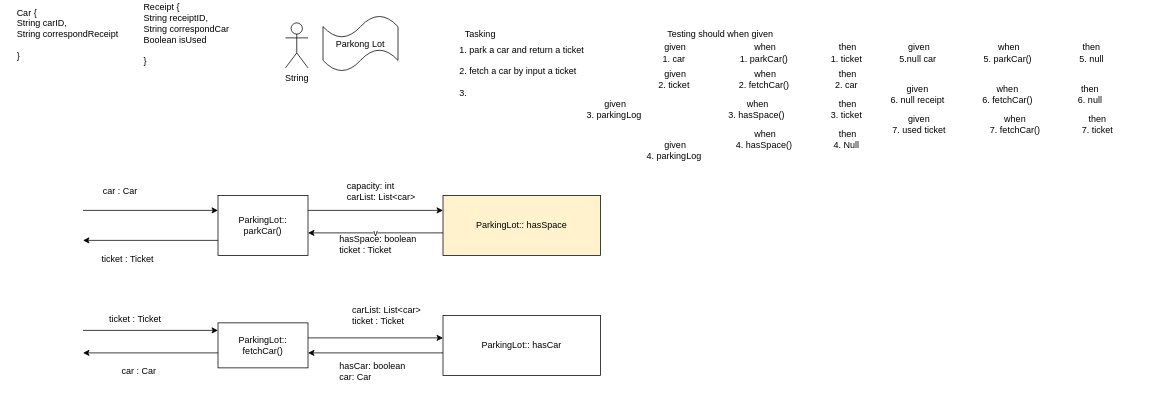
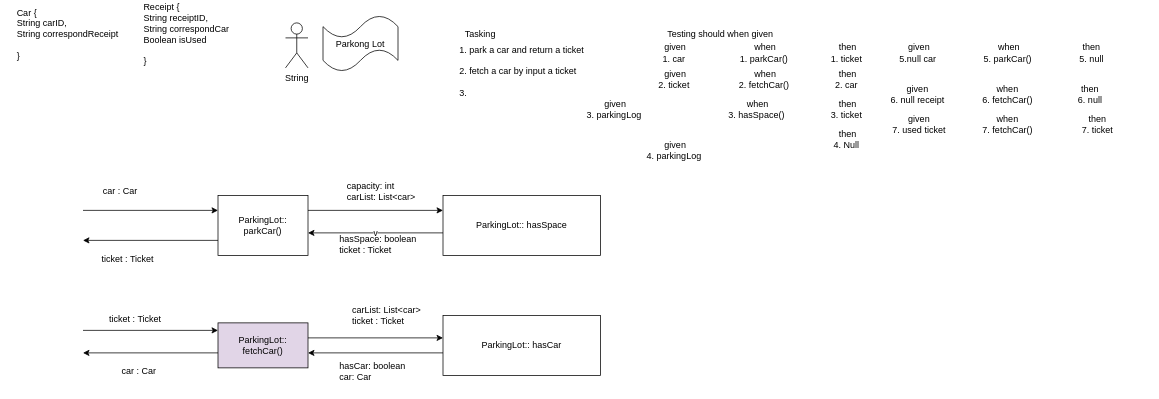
node "when 7. fetchCar()": moved (1015, 124) -> (1007, 124)
node "when 4. hasSpace()": removed
node "ParkingLot:: hasSpace": fillcolor #fff2cc -> #ffffff
node "ParkingLot:: fetchCar()": fillcolor #ffffff -> #e1d5e7
